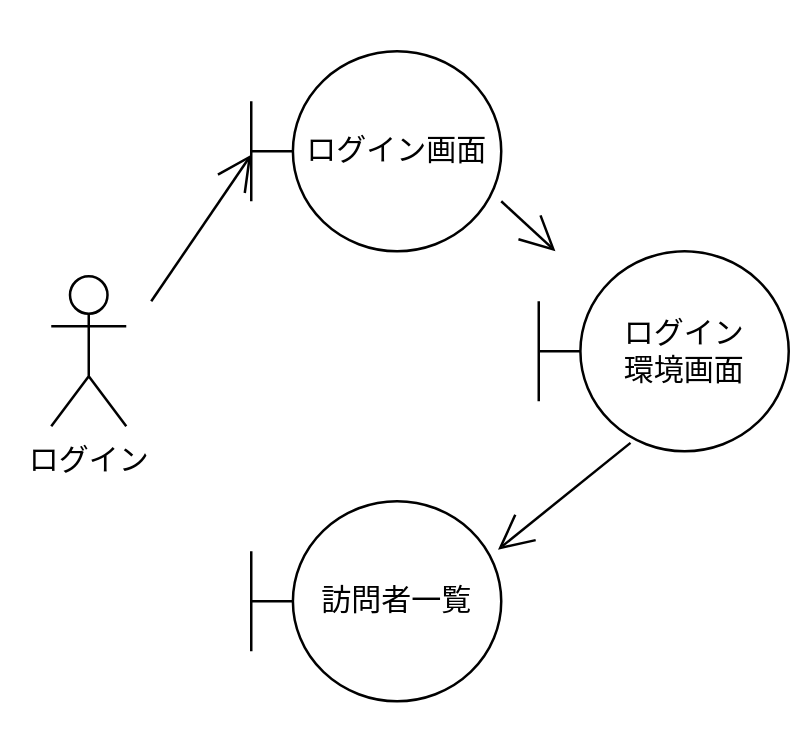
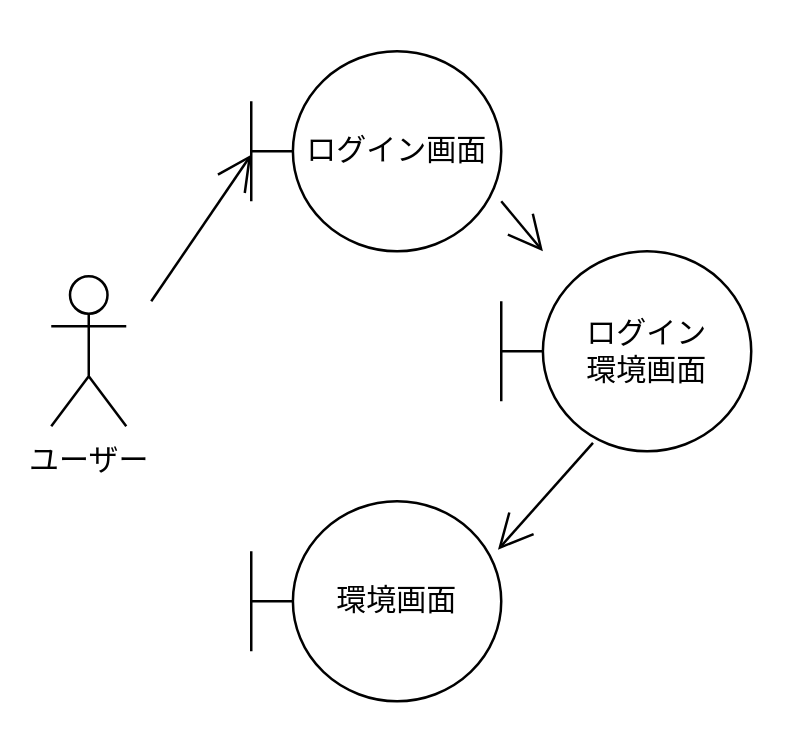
node "ログイン 環境画面": moved (664, 351) -> (626, 351)
node "ログイン": label "ログイン" -> "ユーザー"
node "訪問者一覧": label "訪問者一覧" -> "環境画面"
